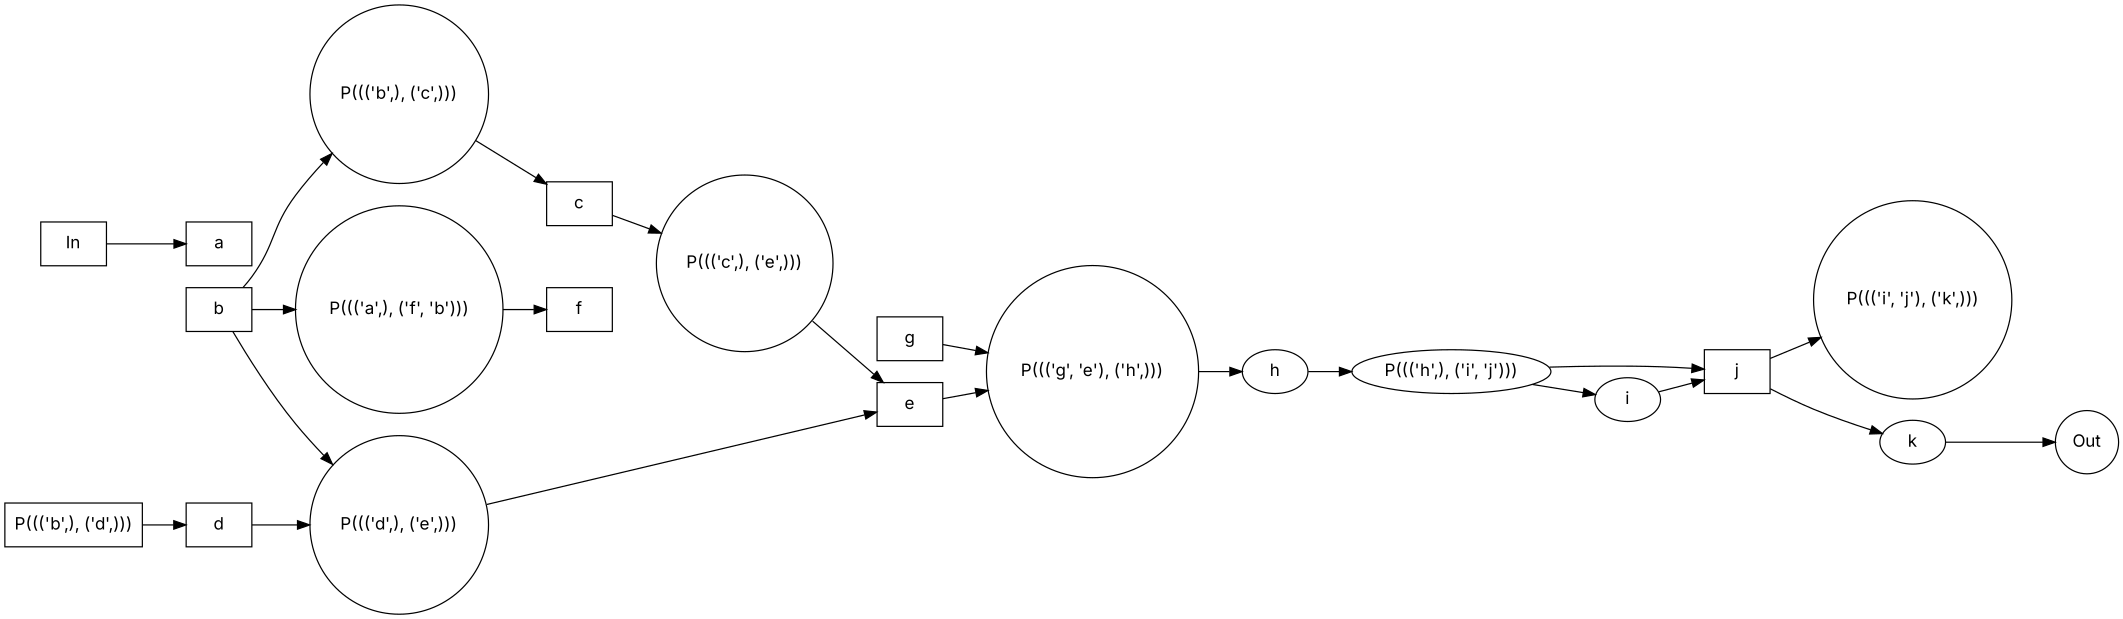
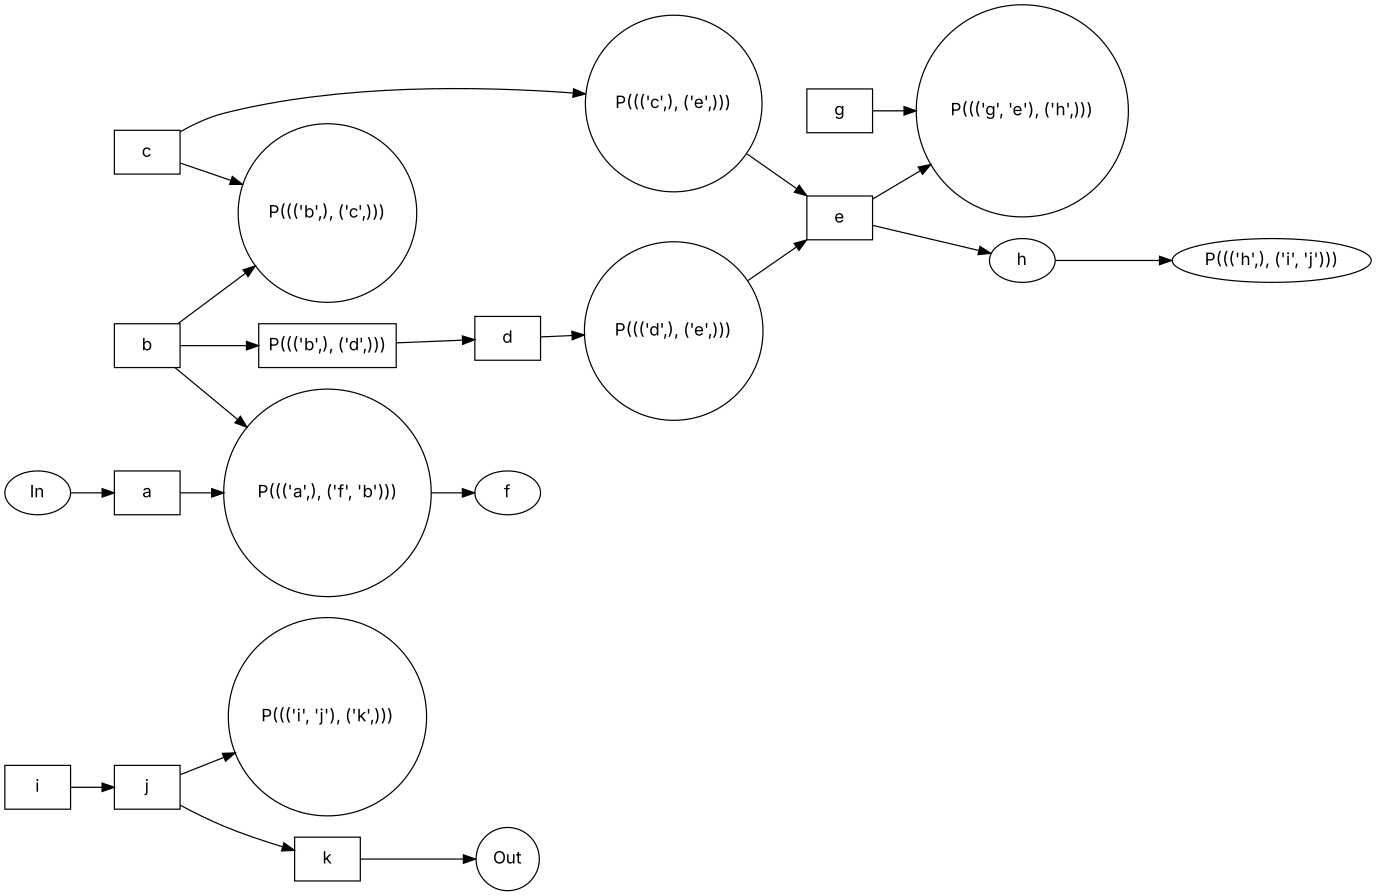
edge "P((('b',), ('c',)))" -> "c": reversed
node "In": shape box -> ellipse
node "f": shape box -> ellipse
edge "P((('h',), ('i', 'j')))" -> "j": removed
edge "P((('g', 'e'), ('h',)))" -> "h": now "e" -> "h"
edge "P((('h',), ('i', 'j')))" -> "i": removed
edge "b" -> "P((('d',), ('e',)))": now "b" -> "P((('b',), ('d',)))"
node "i": shape ellipse -> box
node "k": shape ellipse -> box
edge "a" -> "P((('a',), ('f', 'b')))": added
